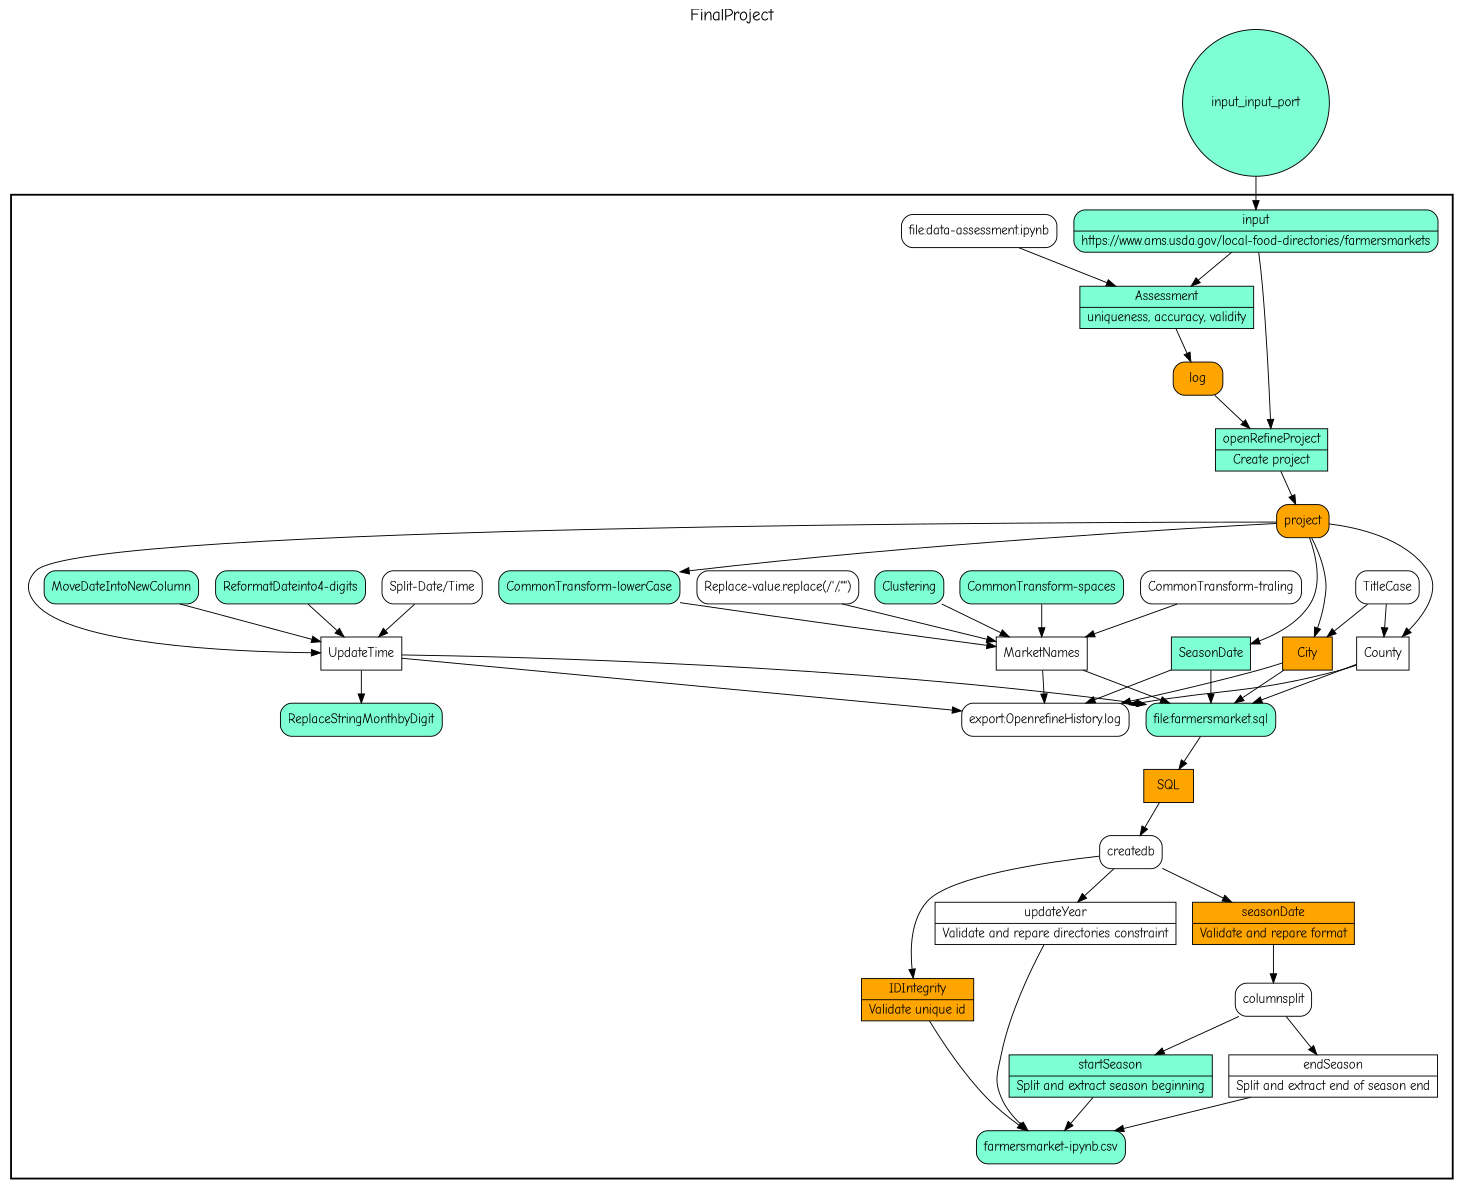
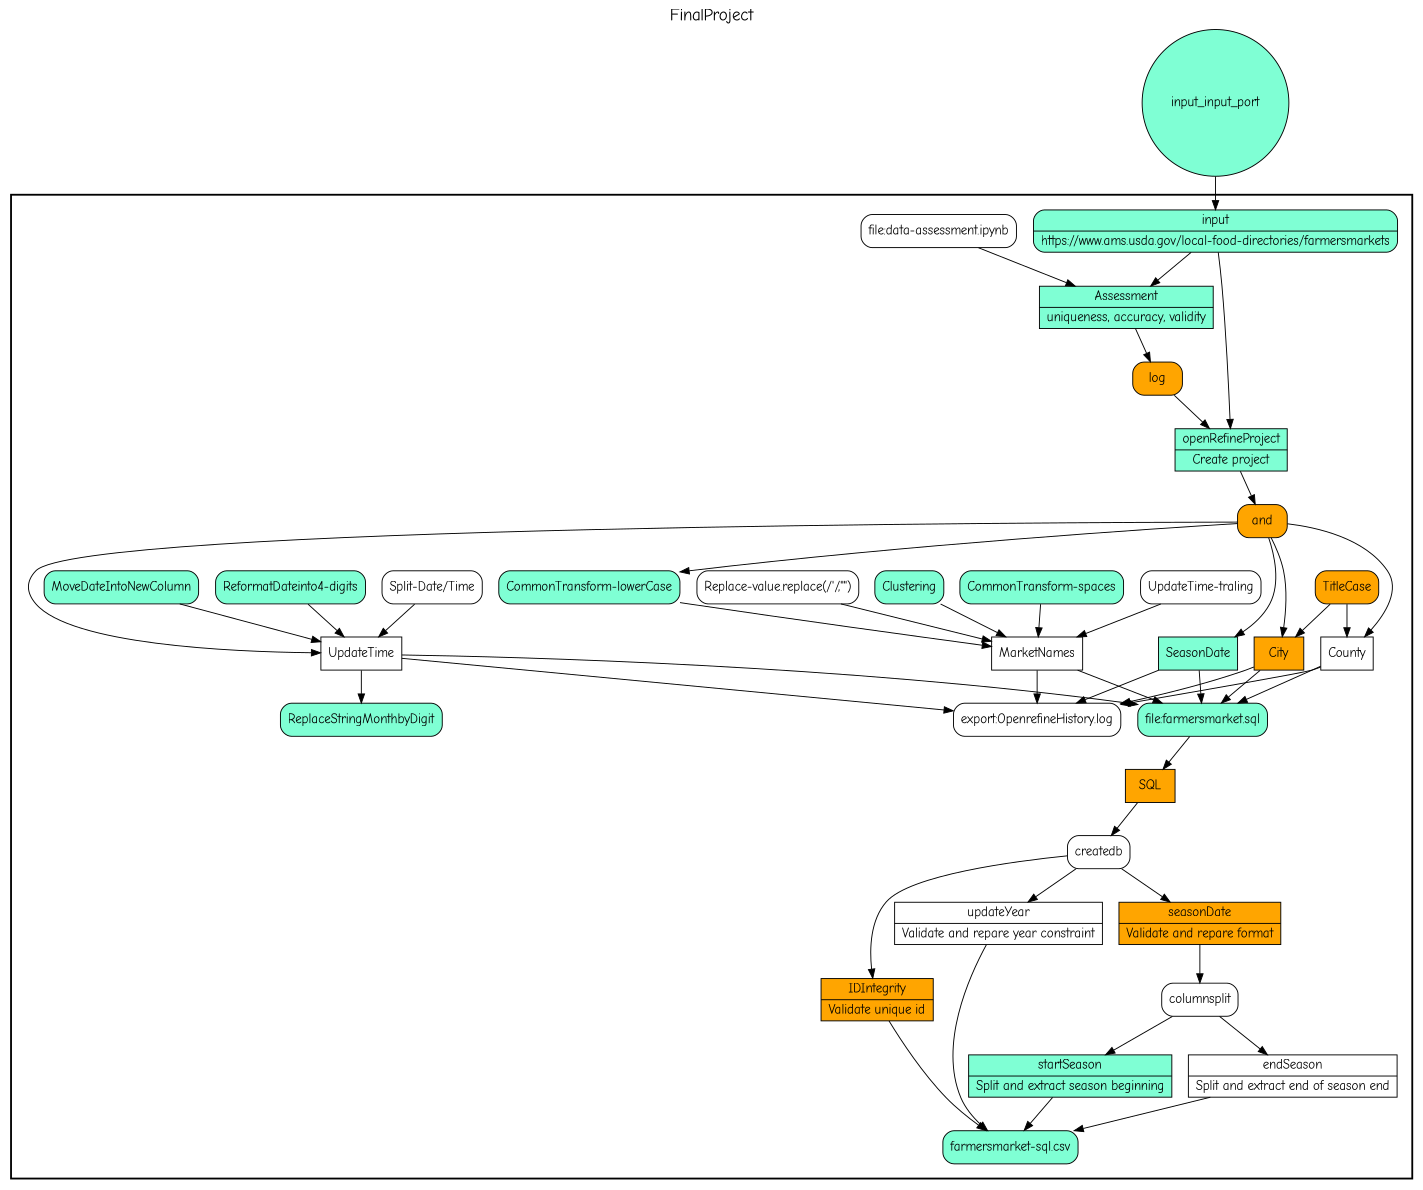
node "project": label "project" -> "and"
node "CommonTransform-traling": label "CommonTransform-traling" -> "UpdateTime-traling"
node "TitleCase": fillcolor white -> orange
node "updateYear": text "Validate and repare directories constraint" -> "Validate and repare year constraint"
node "farmersmarket-ipynb.csv": label "farmersmarket-ipynb.csv" -> "farmersmarket-sql.csv"
